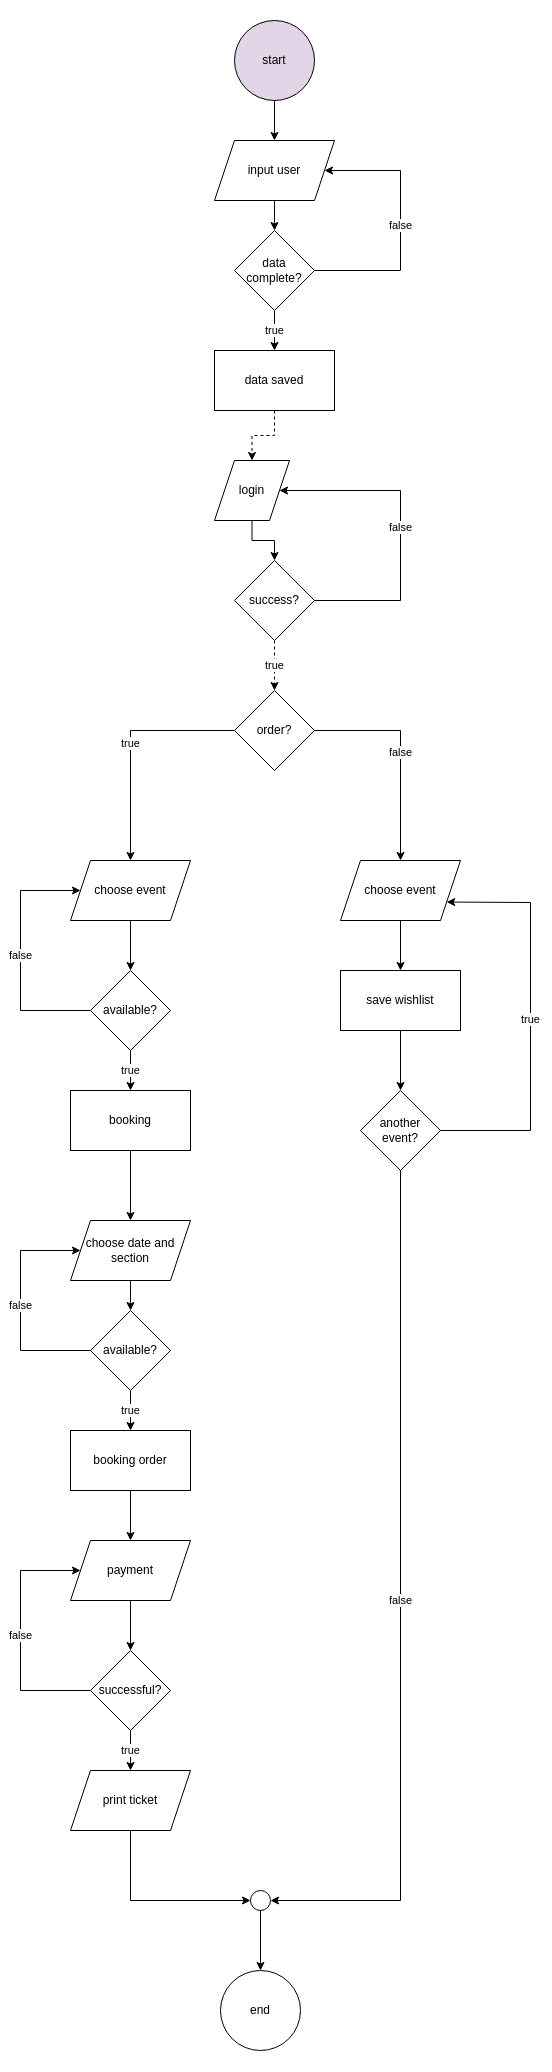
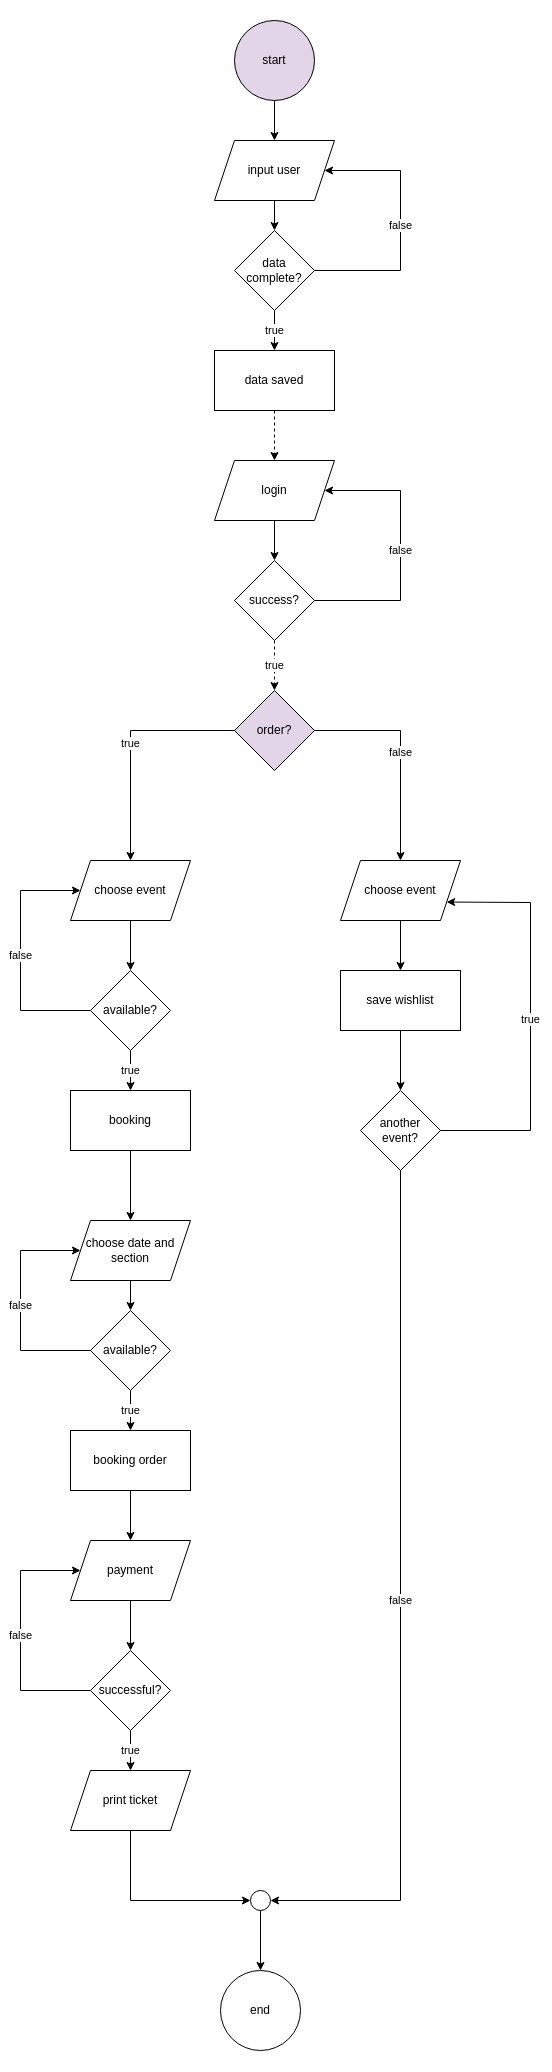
node "login": size 75x60 -> 120x60
node "order?": fillcolor #ffffff -> #e1d5e7
